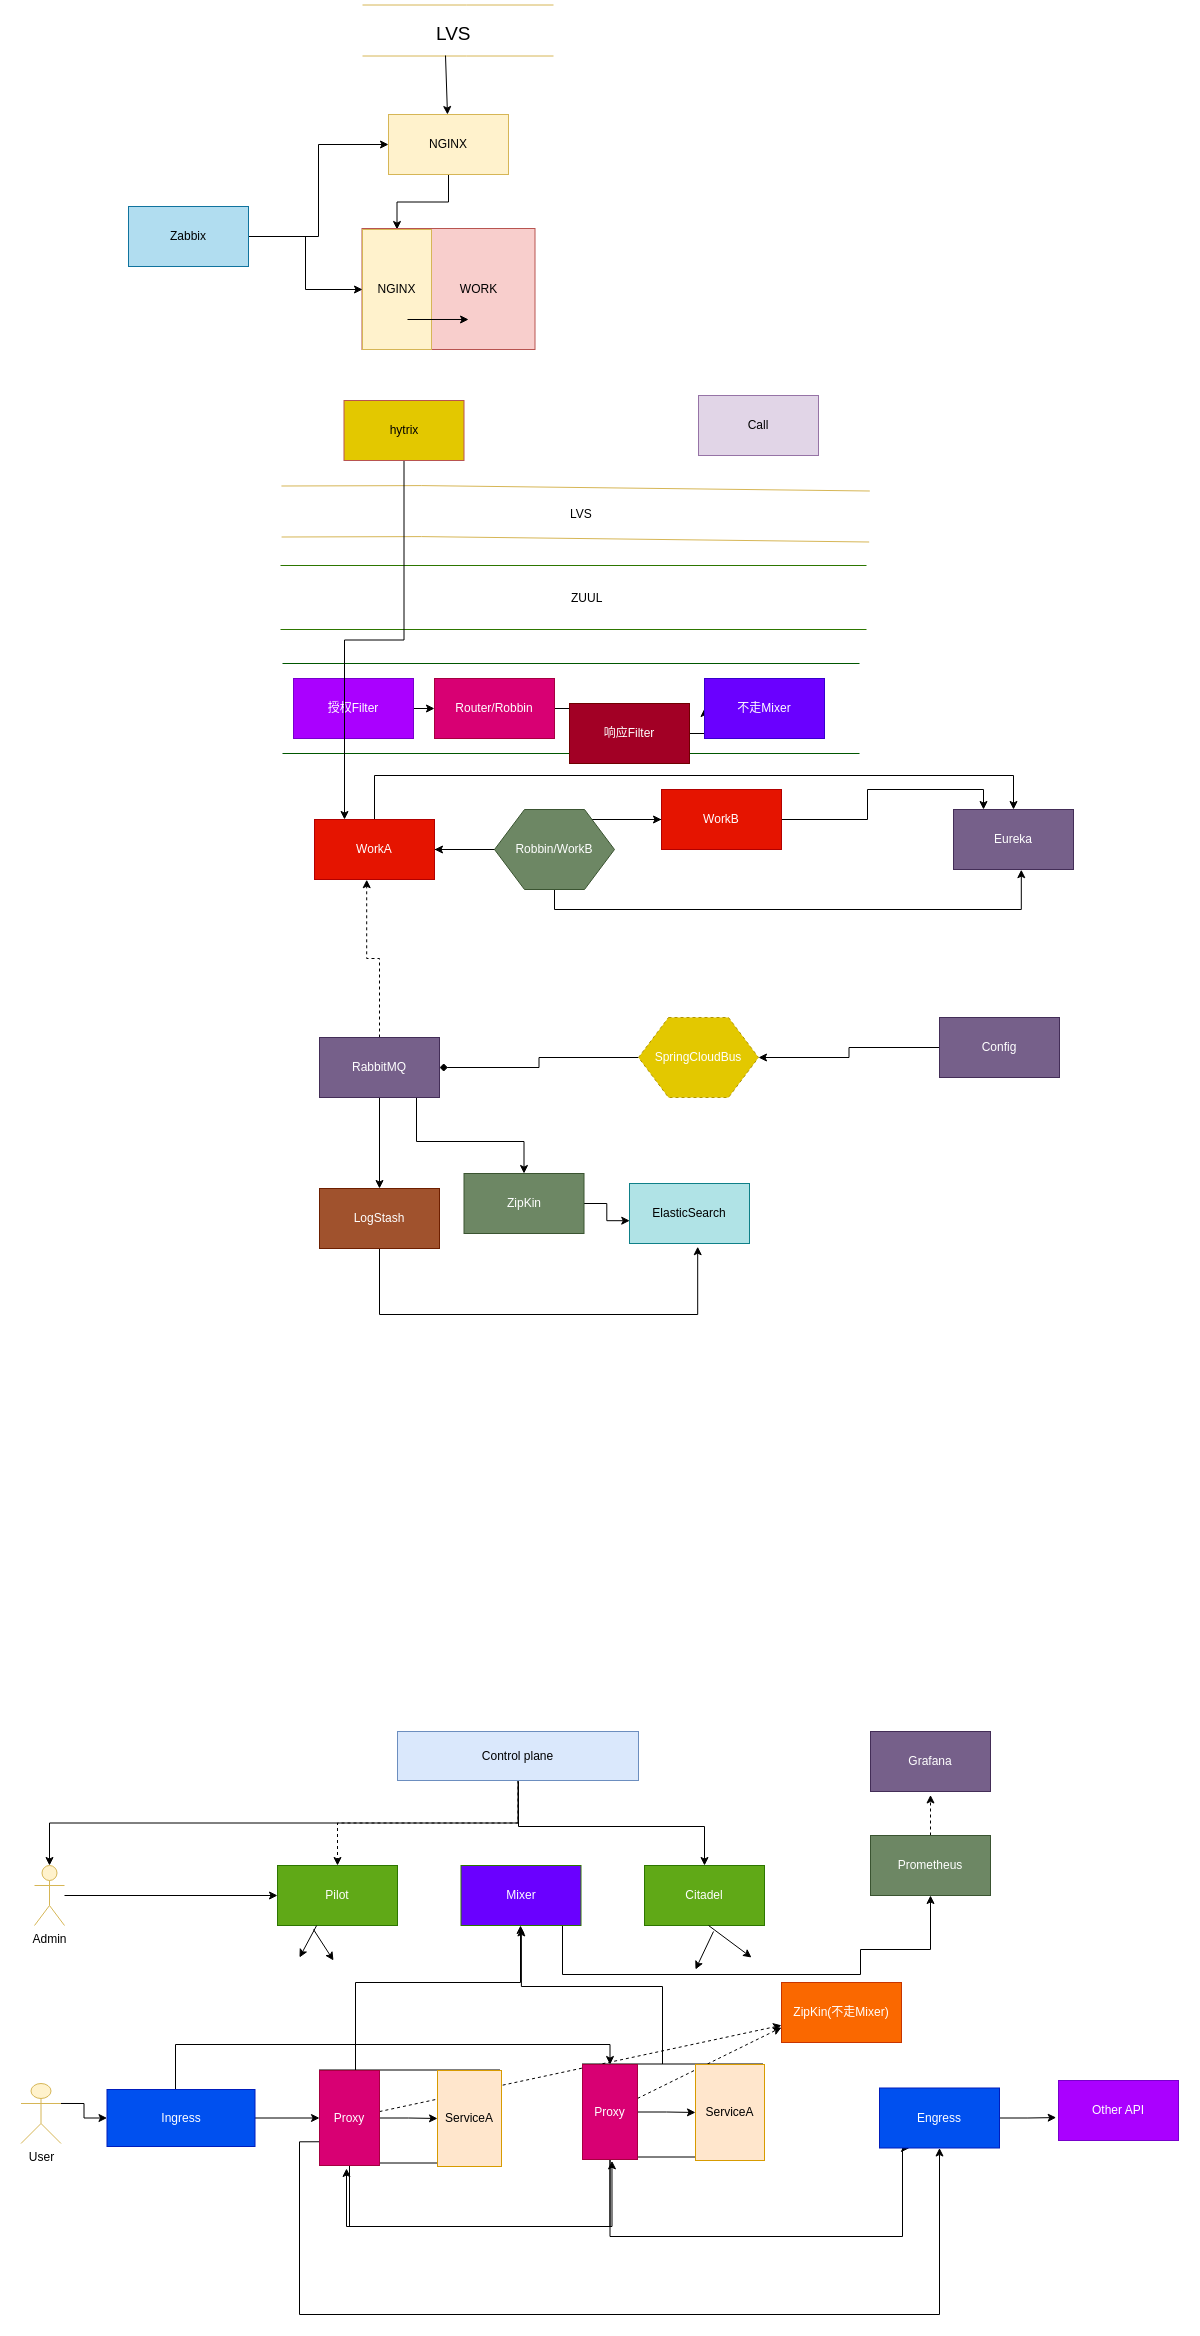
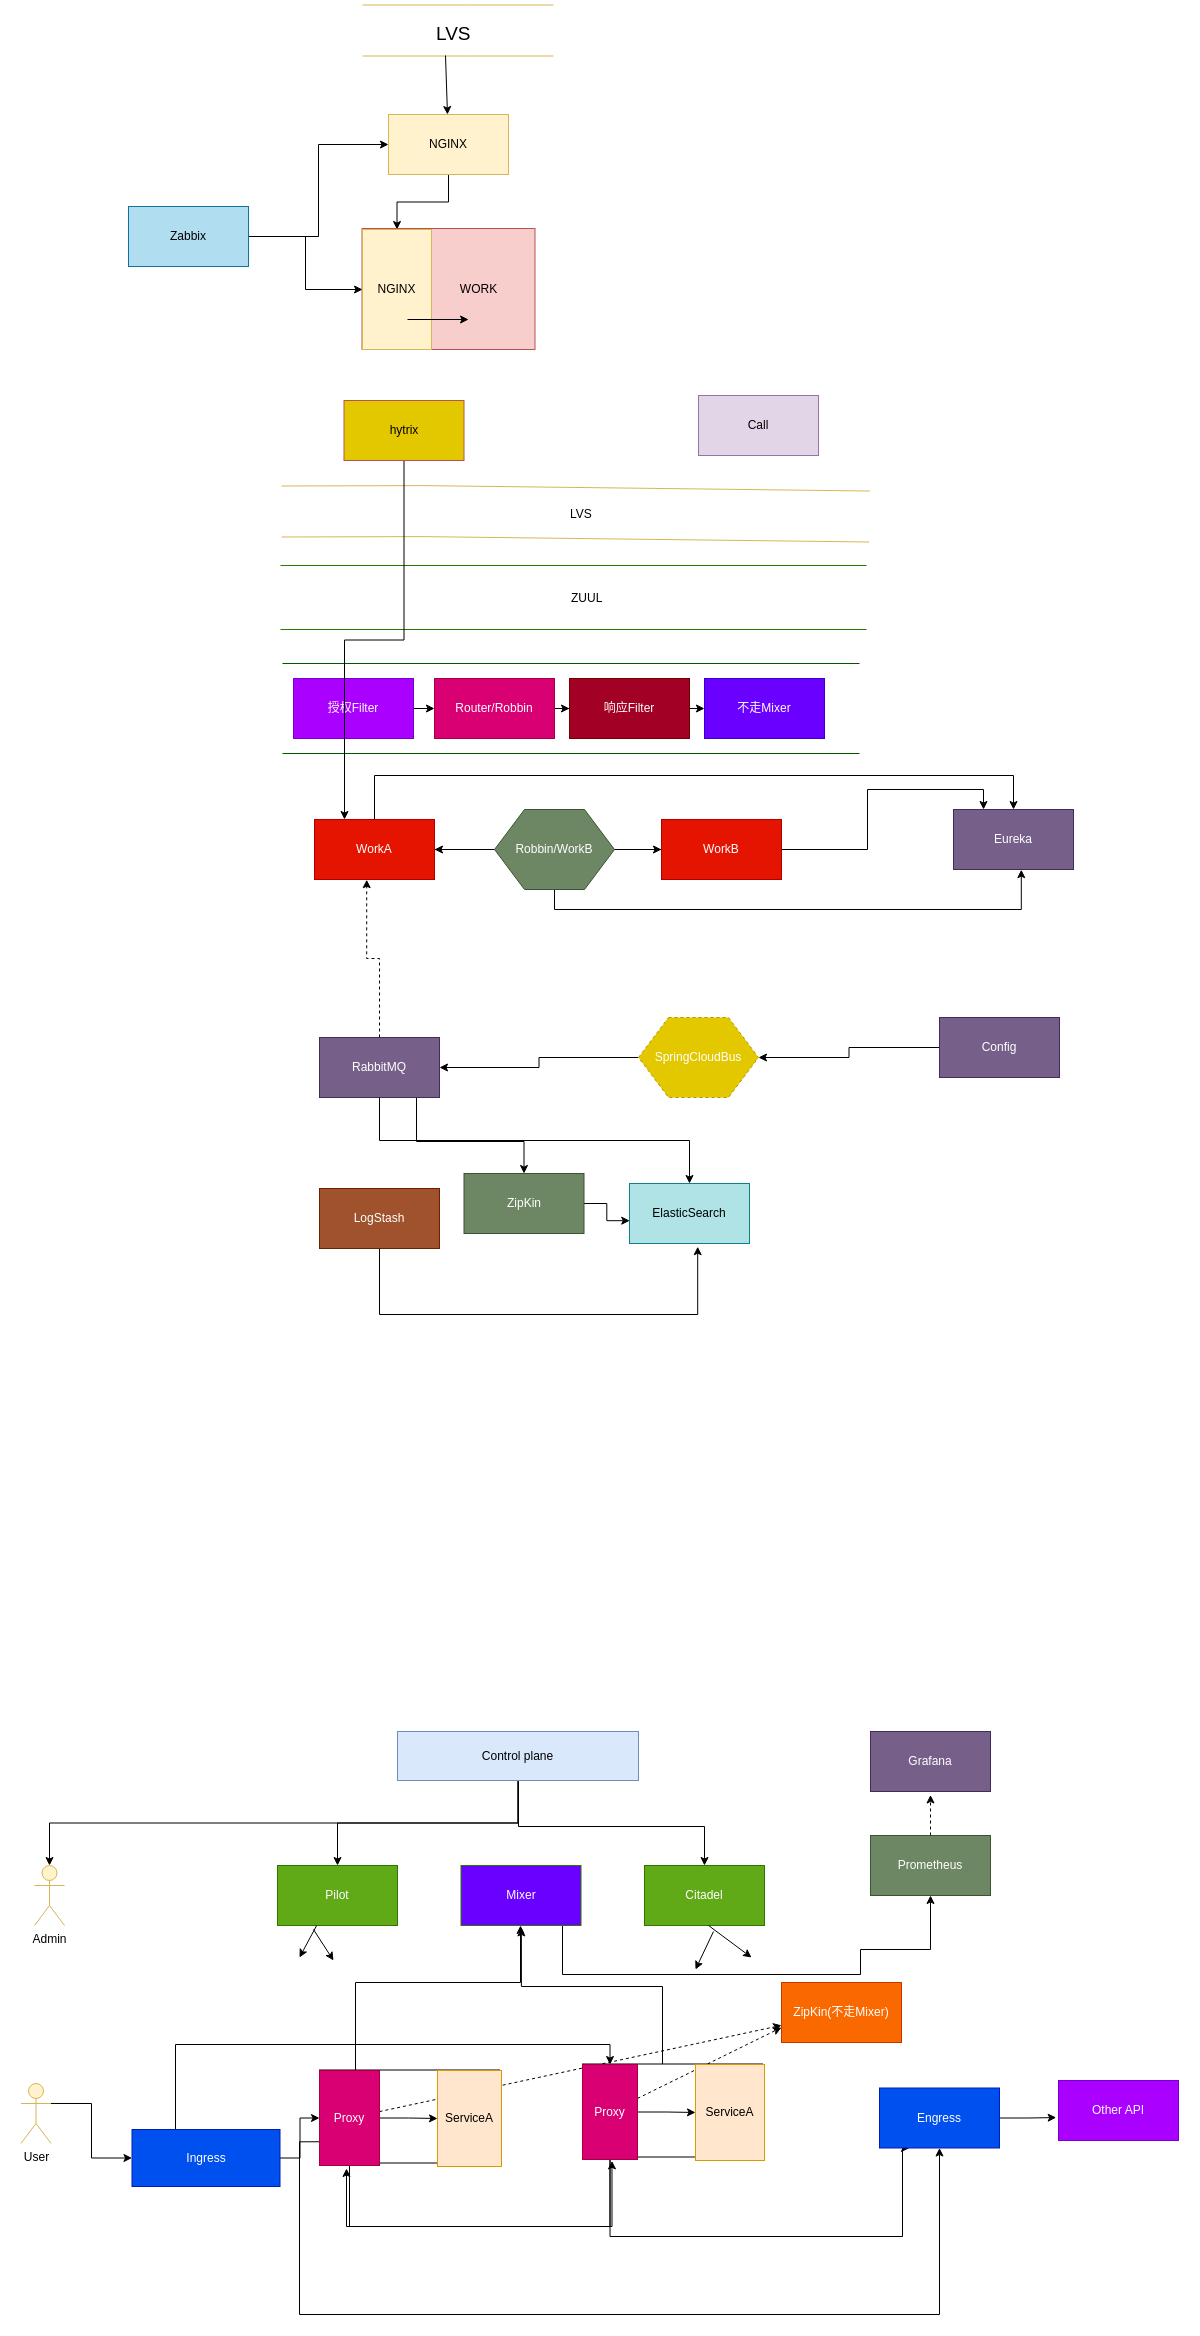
node "响应Filter": moved (630, 734) -> (630, 709)
node "WorkB": moved (722, 820) -> (722, 850)
edge "SpringCloudBus" -> "RabbitMQ": arrowhead diamond -> classic
edge "RabbitMQ" -> "LogStash": now "RabbitMQ" -> "ElasticSearch"
edge "Control plane" -> "Pilot": style dashed -> solid
edge "Admin" -> "Pilot": removed
node "User": size 40x60 -> 30x60
node "Ingress": moved (181, 2118) -> (206, 2158)
